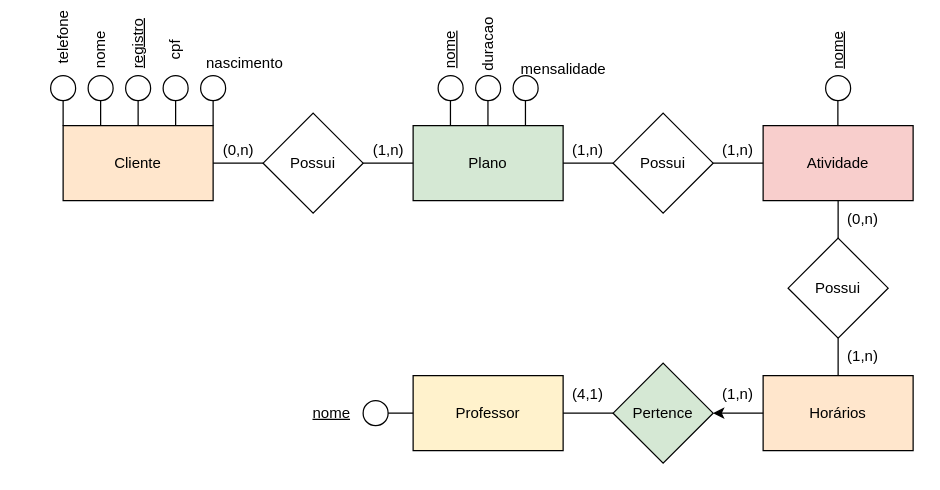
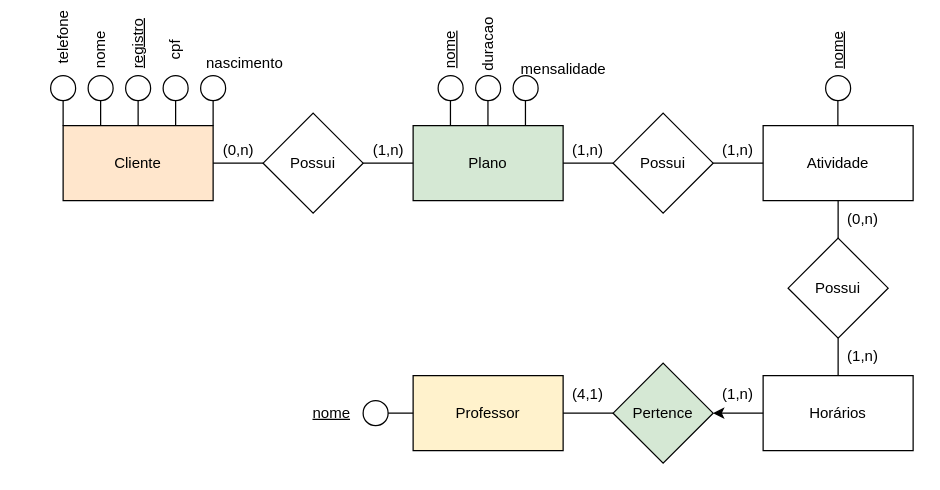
node "Atividade": fillcolor #f8cecc -> #ffffff
node "Horários": fillcolor #ffe6cc -> #ffffff
